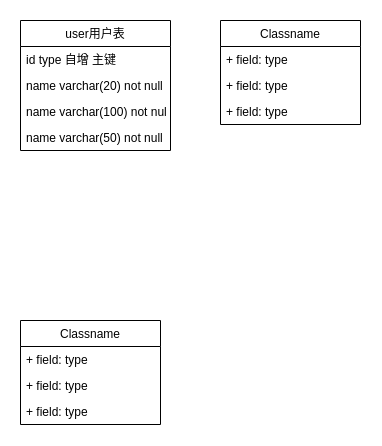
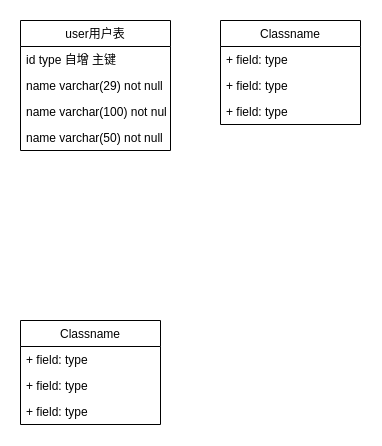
node "name varchar(20) not null": label "name varchar(20) not null" -> "name varchar(29) not null"
